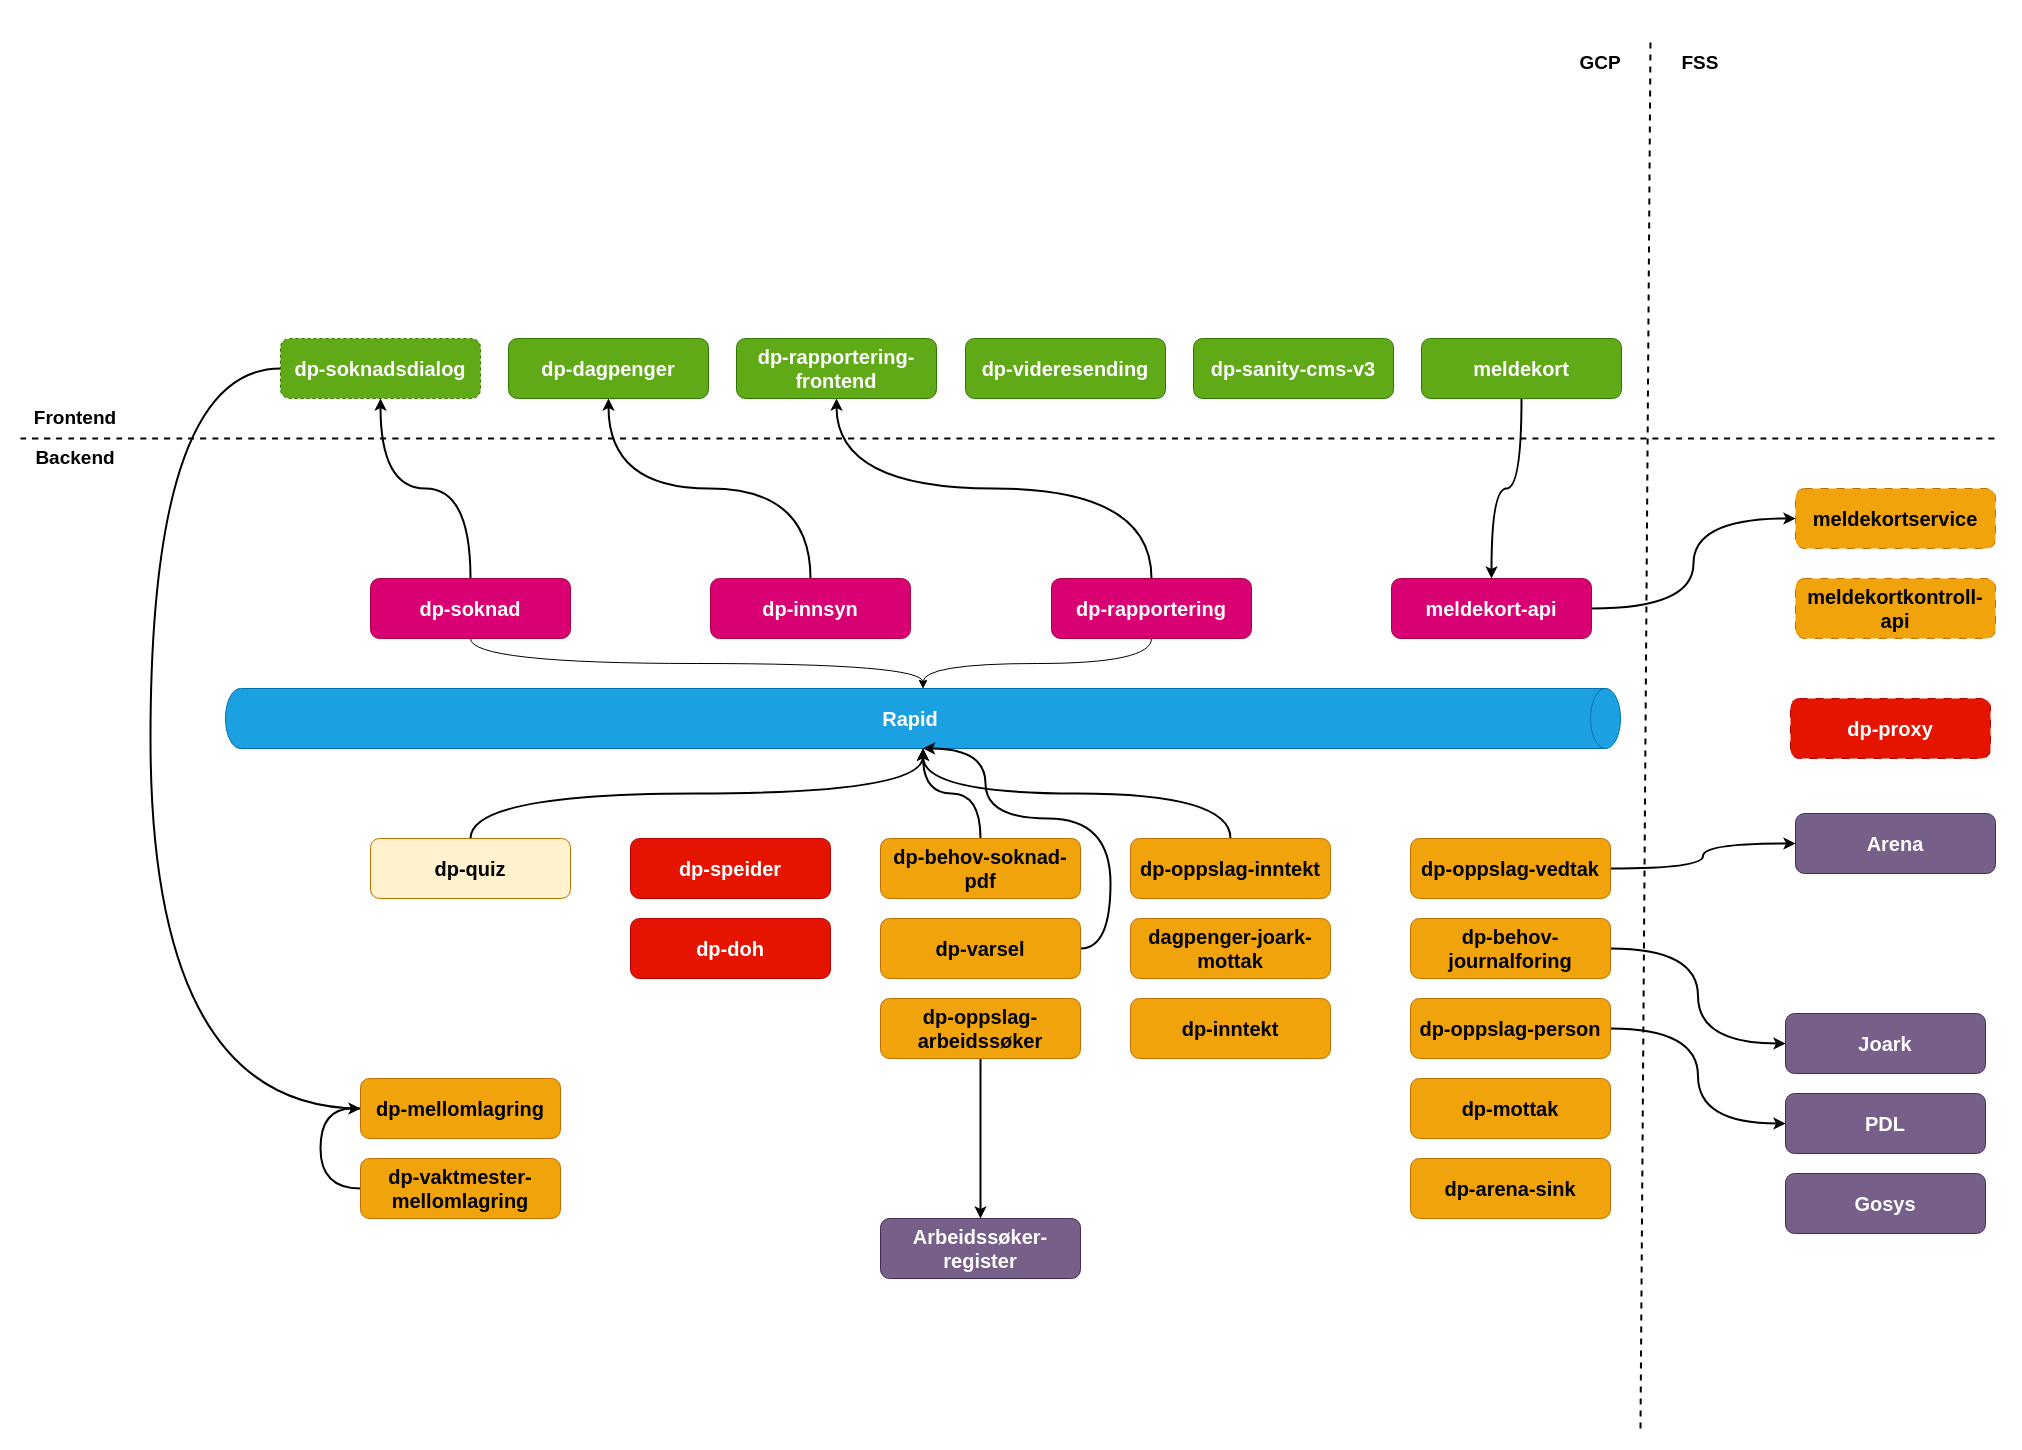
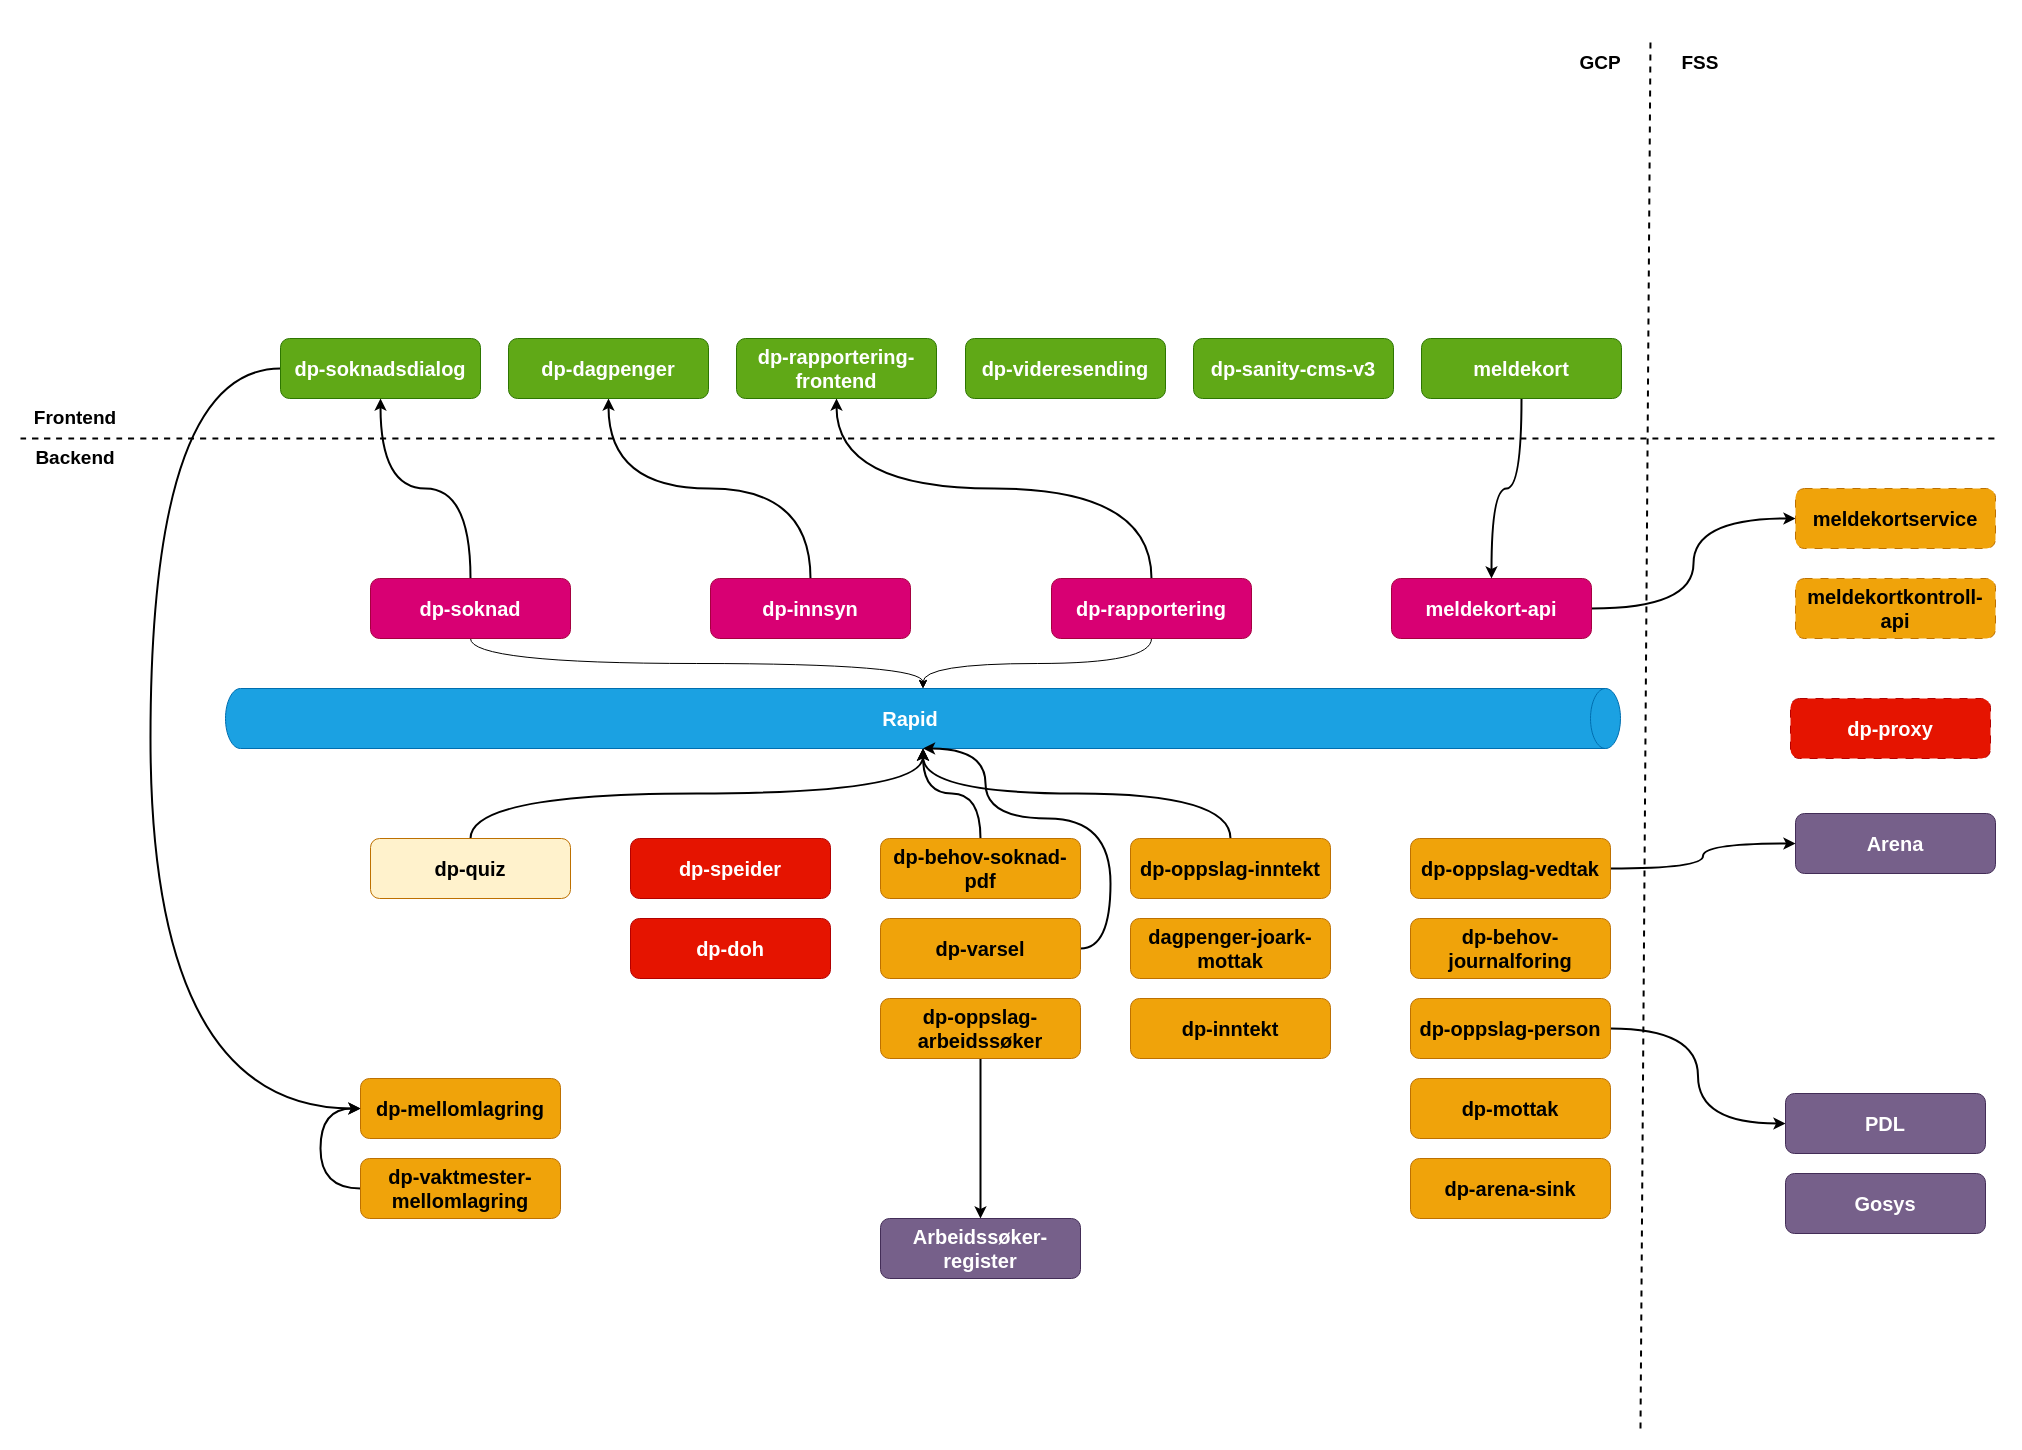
node "dp-soknadsdialog": style dashed -> solid
edge "dp-behov-journalforing" -> "Joark": removed
edge "dp-soknadsdialog" -- "dp-mellomlagring": arrowhead none -> classic
node "Joark": removed
